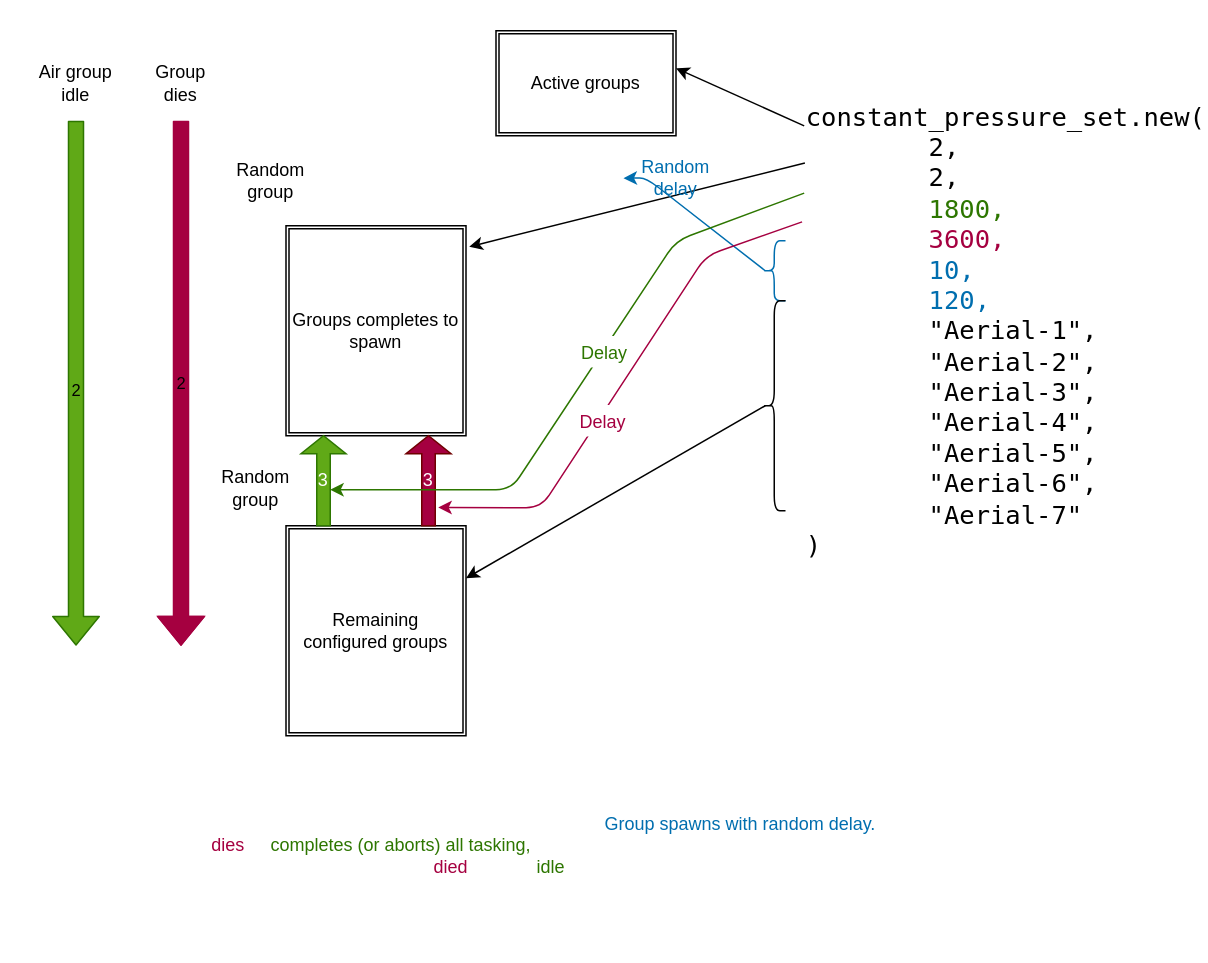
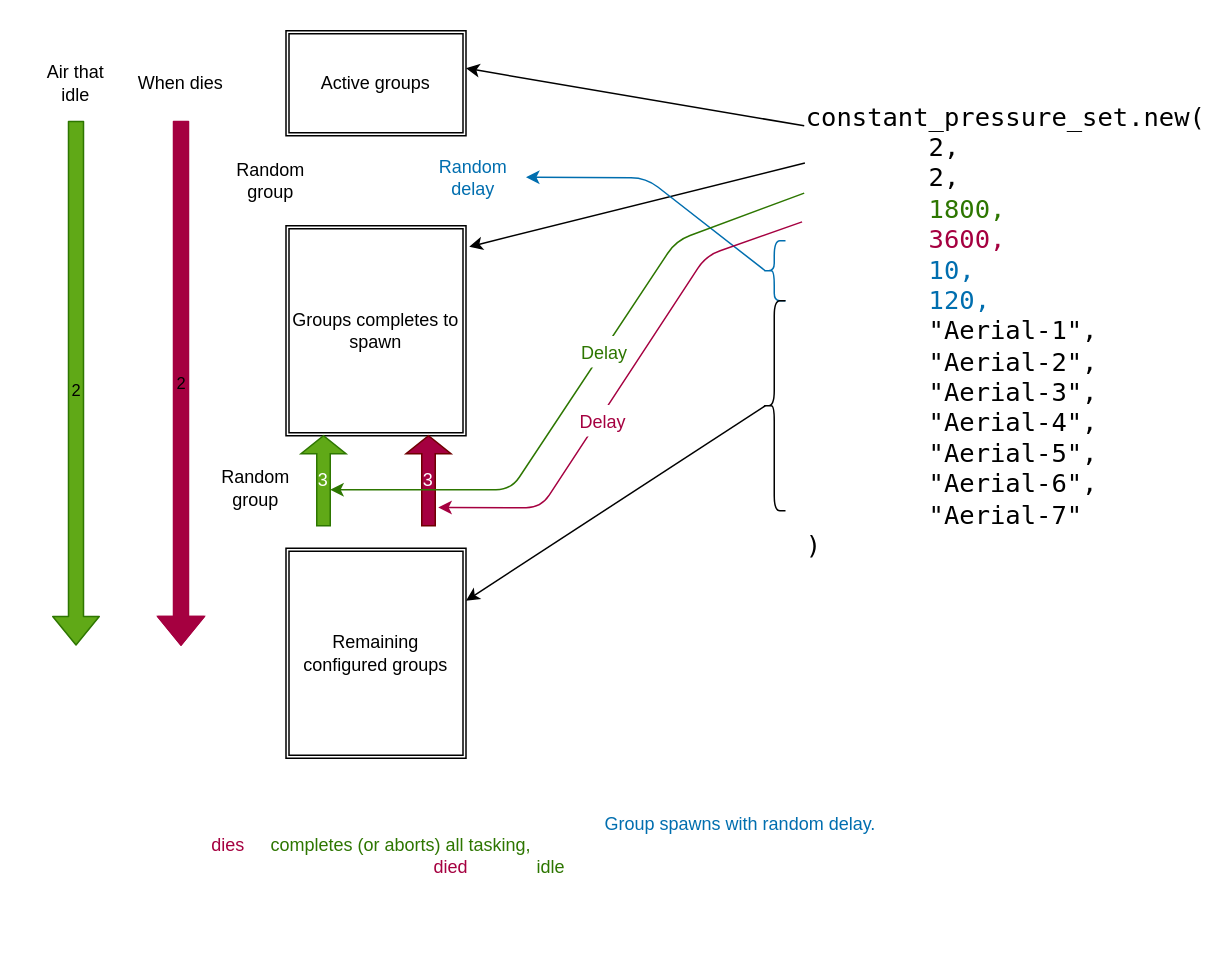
node "Air group idle": label "Air group idle" -> "Air that idle"
node "Group dies": label "Group dies" -> "When dies"
node "Active groups": moved (586, 83) -> (376, 83)
node "Random delay": moved (676, 177) -> (473, 177)
node "Remaining configured groups": moved (376, 631) -> (376, 653)
